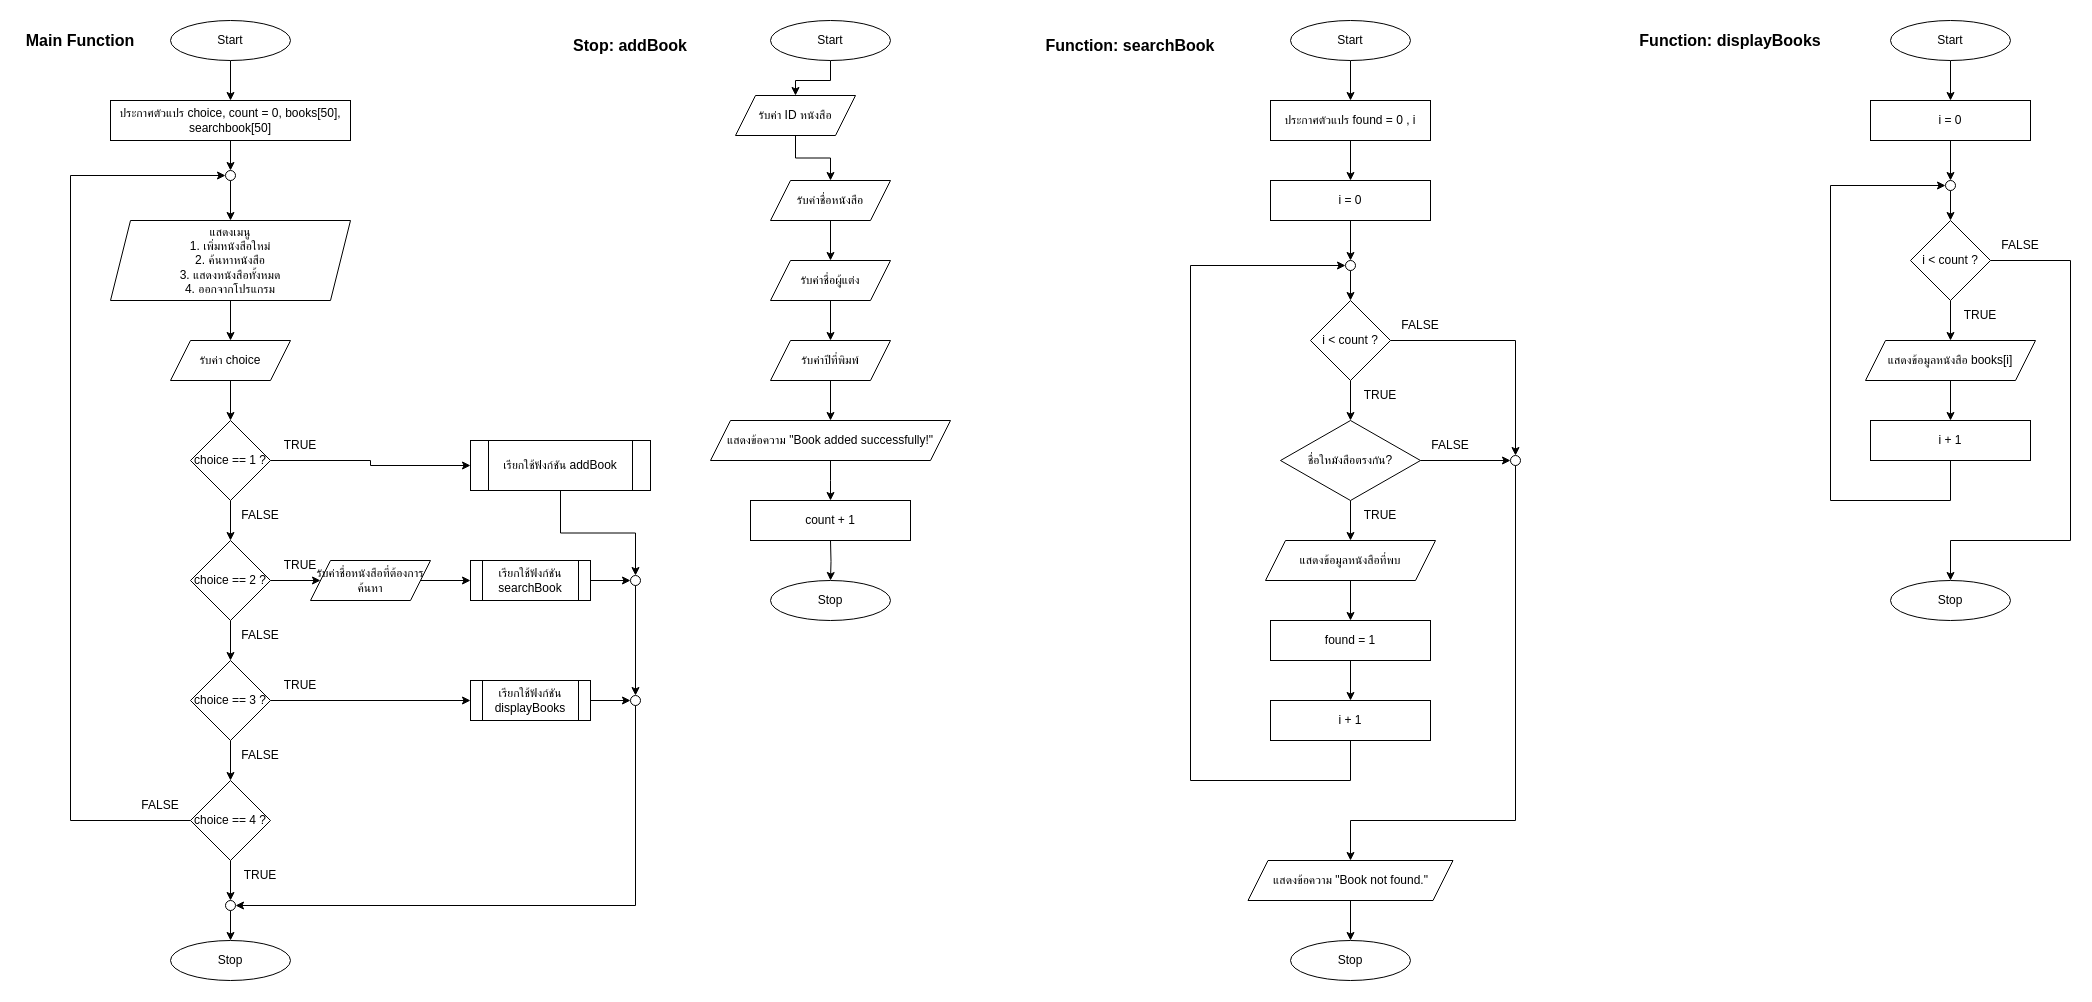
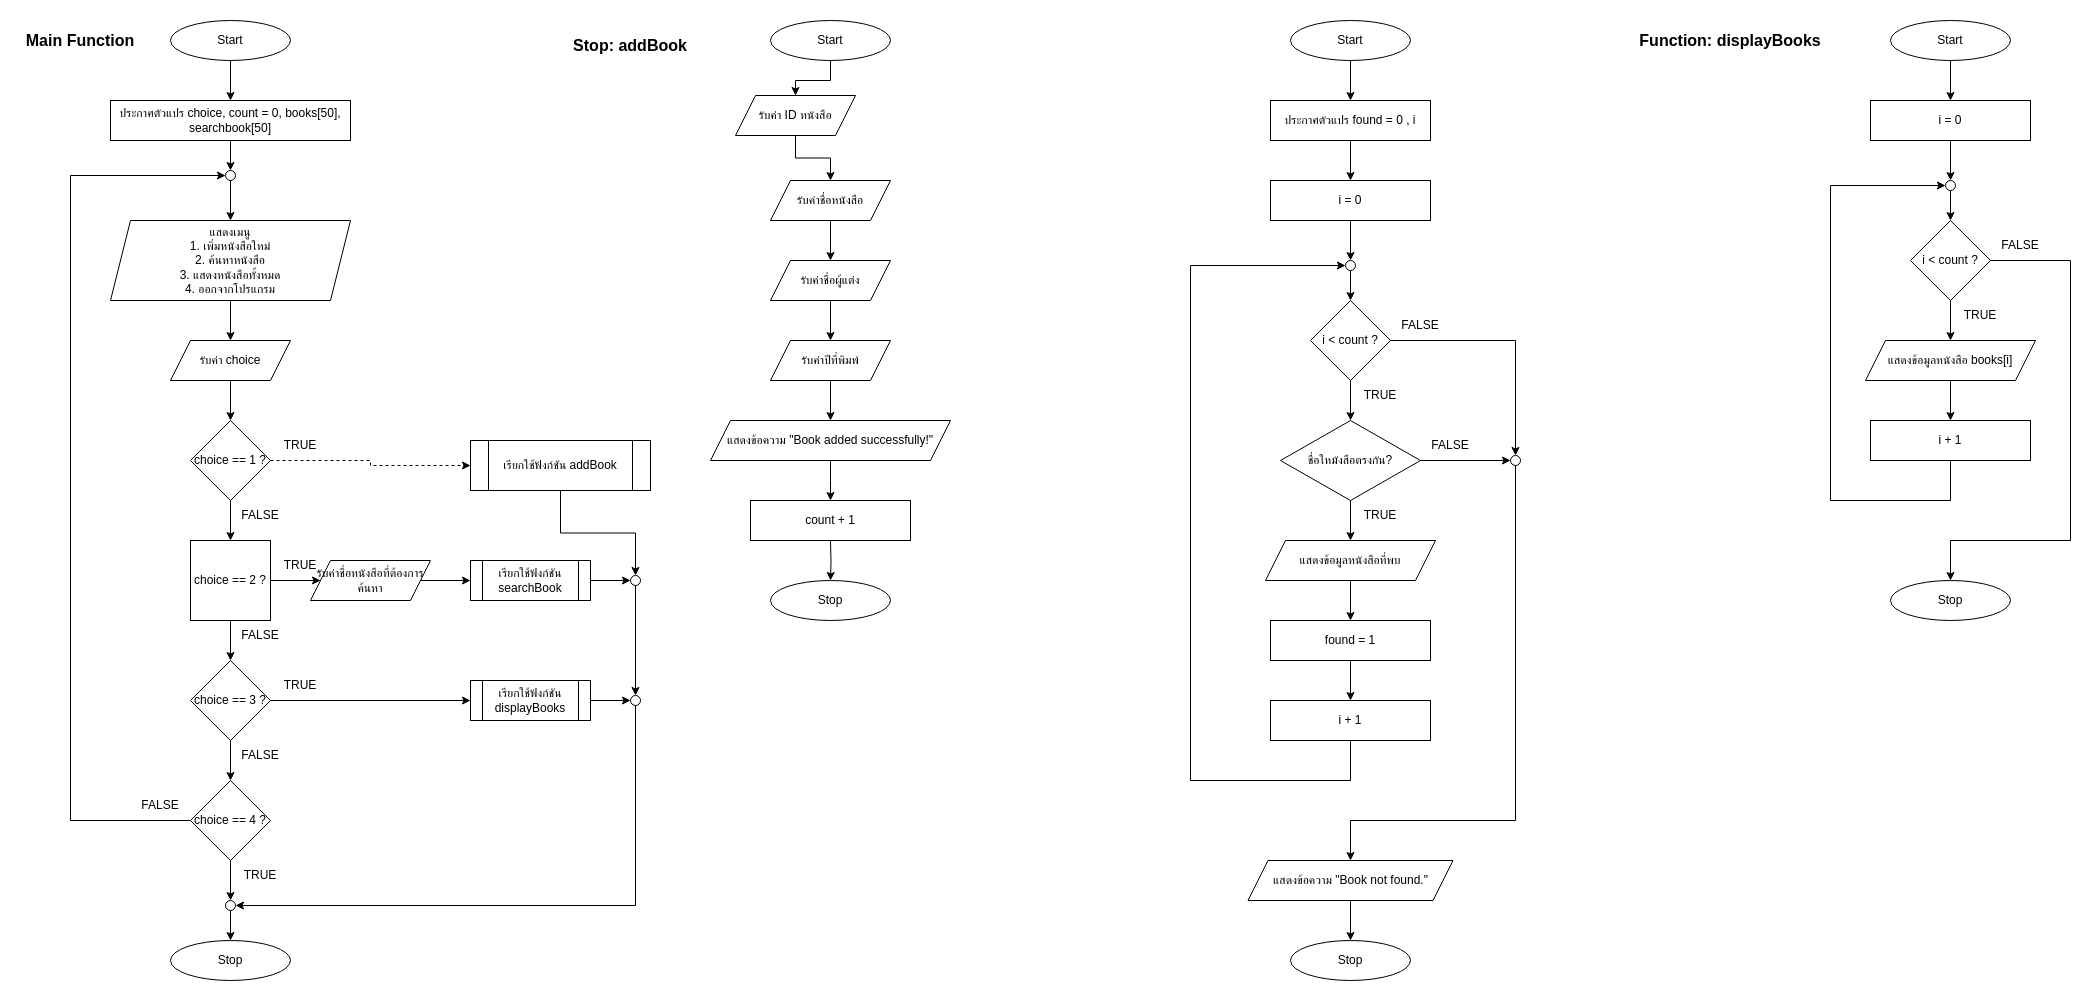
node "Function: searchBook": removed
edge "choice == 1 ?" -> "เรียกใช้ฟังก์ชัน addBook": style solid -> dashed
node "choice == 2 ?": shape diamond -> rectangle
